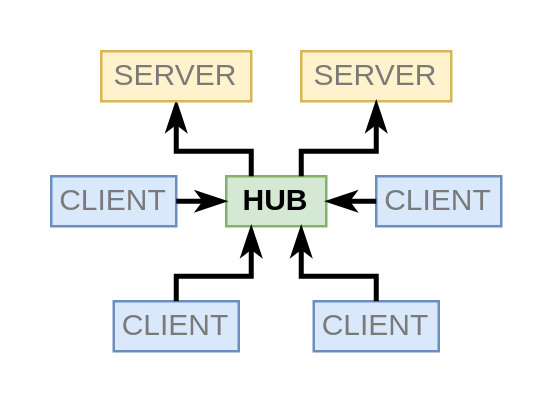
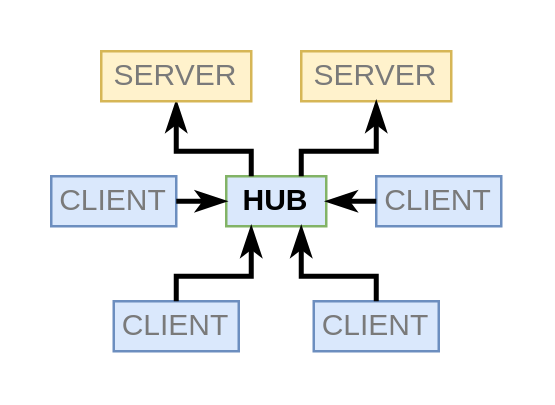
node "HUB": fillcolor #d5e8d4 -> #dae8fc
